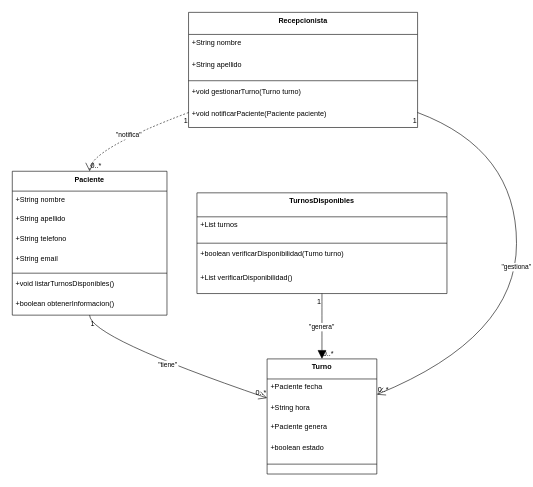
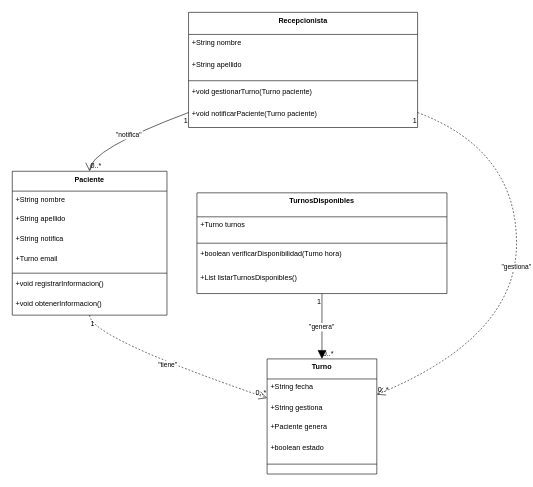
node "+void gestionarTurno(Turno turno)": label "+void gestionarTurno(Turno turno)" -> "+void gestionarTurno(Turno paciente)"
node "+void notificarPaciente(Paciente paciente)": label "+void notificarPaciente(Paciente paciente)" -> "+void notificarPaciente(Turno paciente)"
edge "Recepcionista" -> "Paciente": style dashed -> solid
edge "Recepcionista" -> "Turno": style solid -> dashed
node "+List turnos": label "+List turnos" -> "+Turno turnos"
node "+String telefono": label "+String telefono" -> "+String notifica"
node "+boolean verificarDisponibilidad(Turno turno)": label "+boolean verificarDisponibilidad(Turno turno)" -> "+boolean verificarDisponibilidad(Turno hora)"
node "+String email": label "+String email" -> "+Turno email"
node "+List verificarDisponibilidad()": label "+List verificarDisponibilidad()" -> "+List listarTurnosDisponibles()"
node "+void listarTurnosDisponibles()": label "+void listarTurnosDisponibles()" -> "+void registrarInformacion()"
node "+boolean obtenerInformacion()": label "+boolean obtenerInformacion()" -> "+void obtenerInformacion()"
edge "Paciente" -> "Turno": style solid -> dashed
node "+Paciente fecha": label "+Paciente fecha" -> "+String fecha"
node "+String hora": label "+String hora" -> "+String gestiona"
